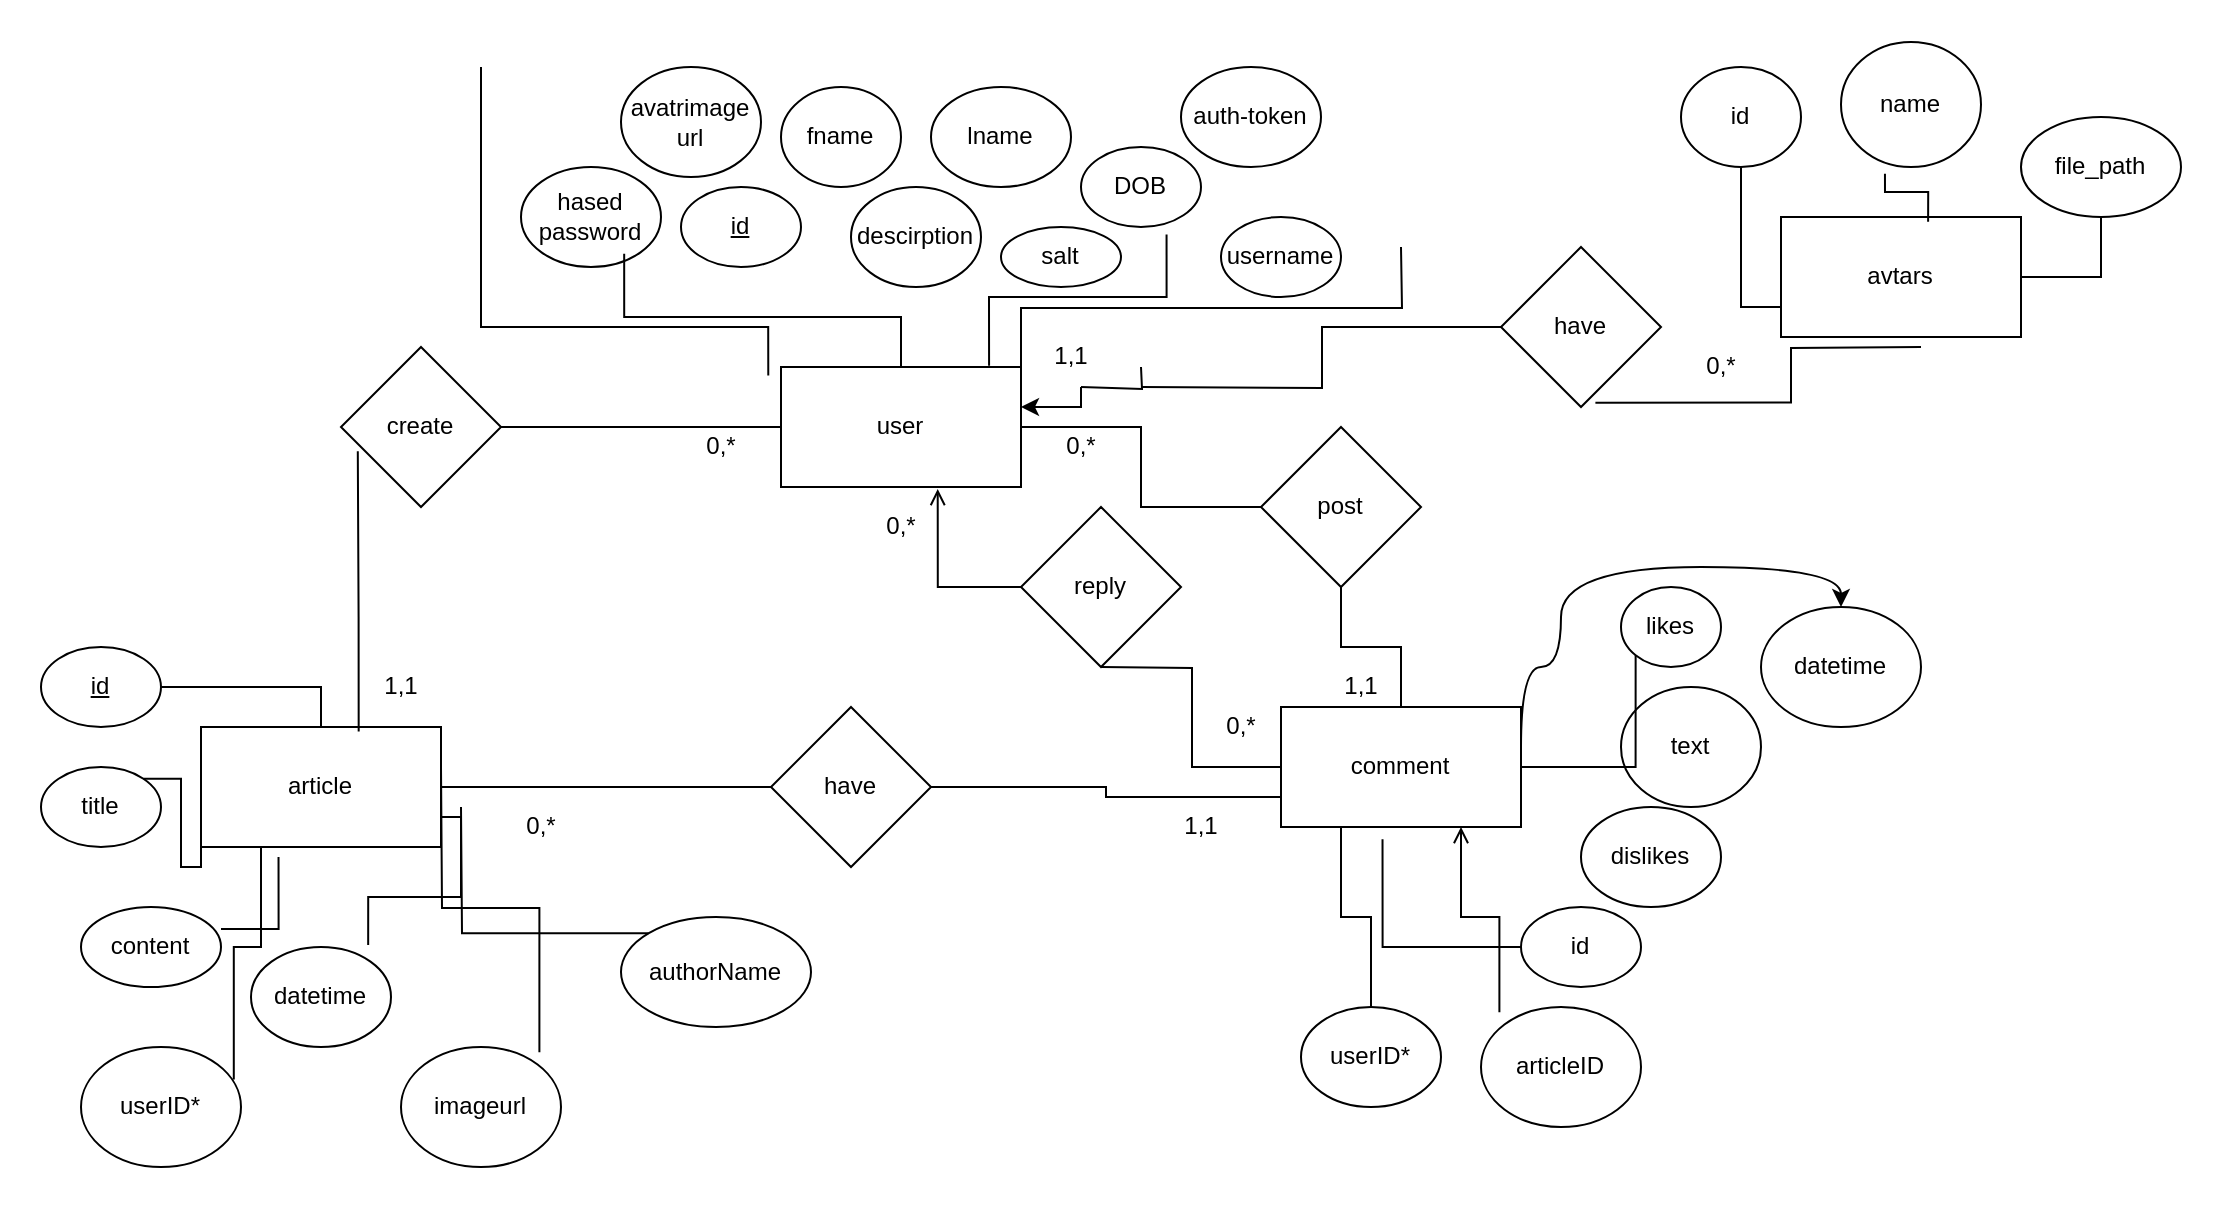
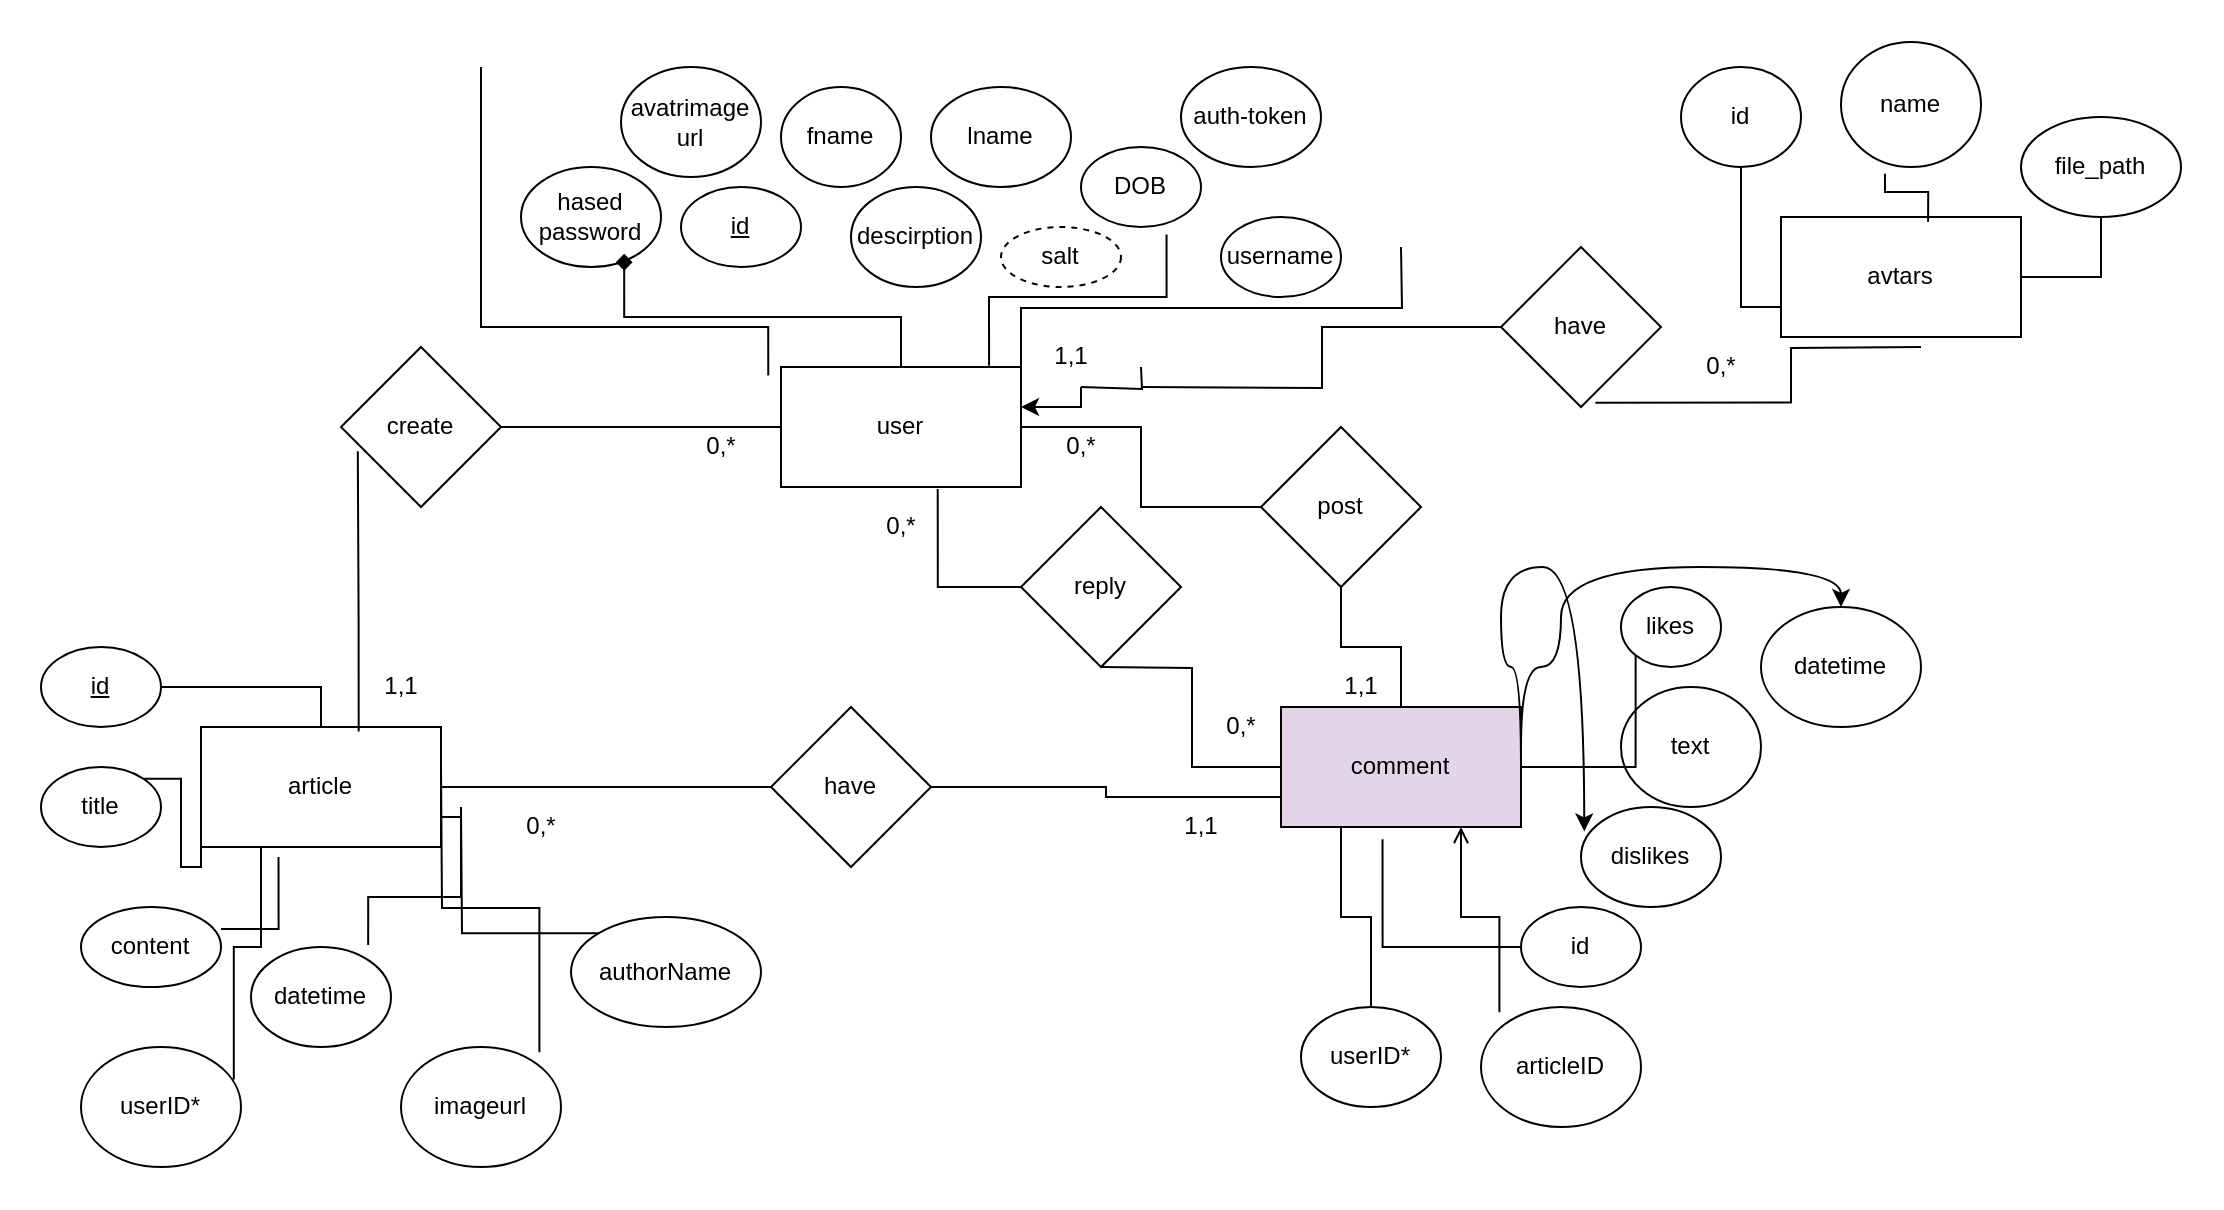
node "salt": style solid -> dashed
edge "hased password" -- "user": arrowhead none -> diamond
edge "reply" -> "user": arrowhead open -> none
edge "comment" -> "dislikes": added
node "comment": fillcolor #ffffff -> #e1d5e7
node "authorName": moved (716, 972) -> (666, 972)
